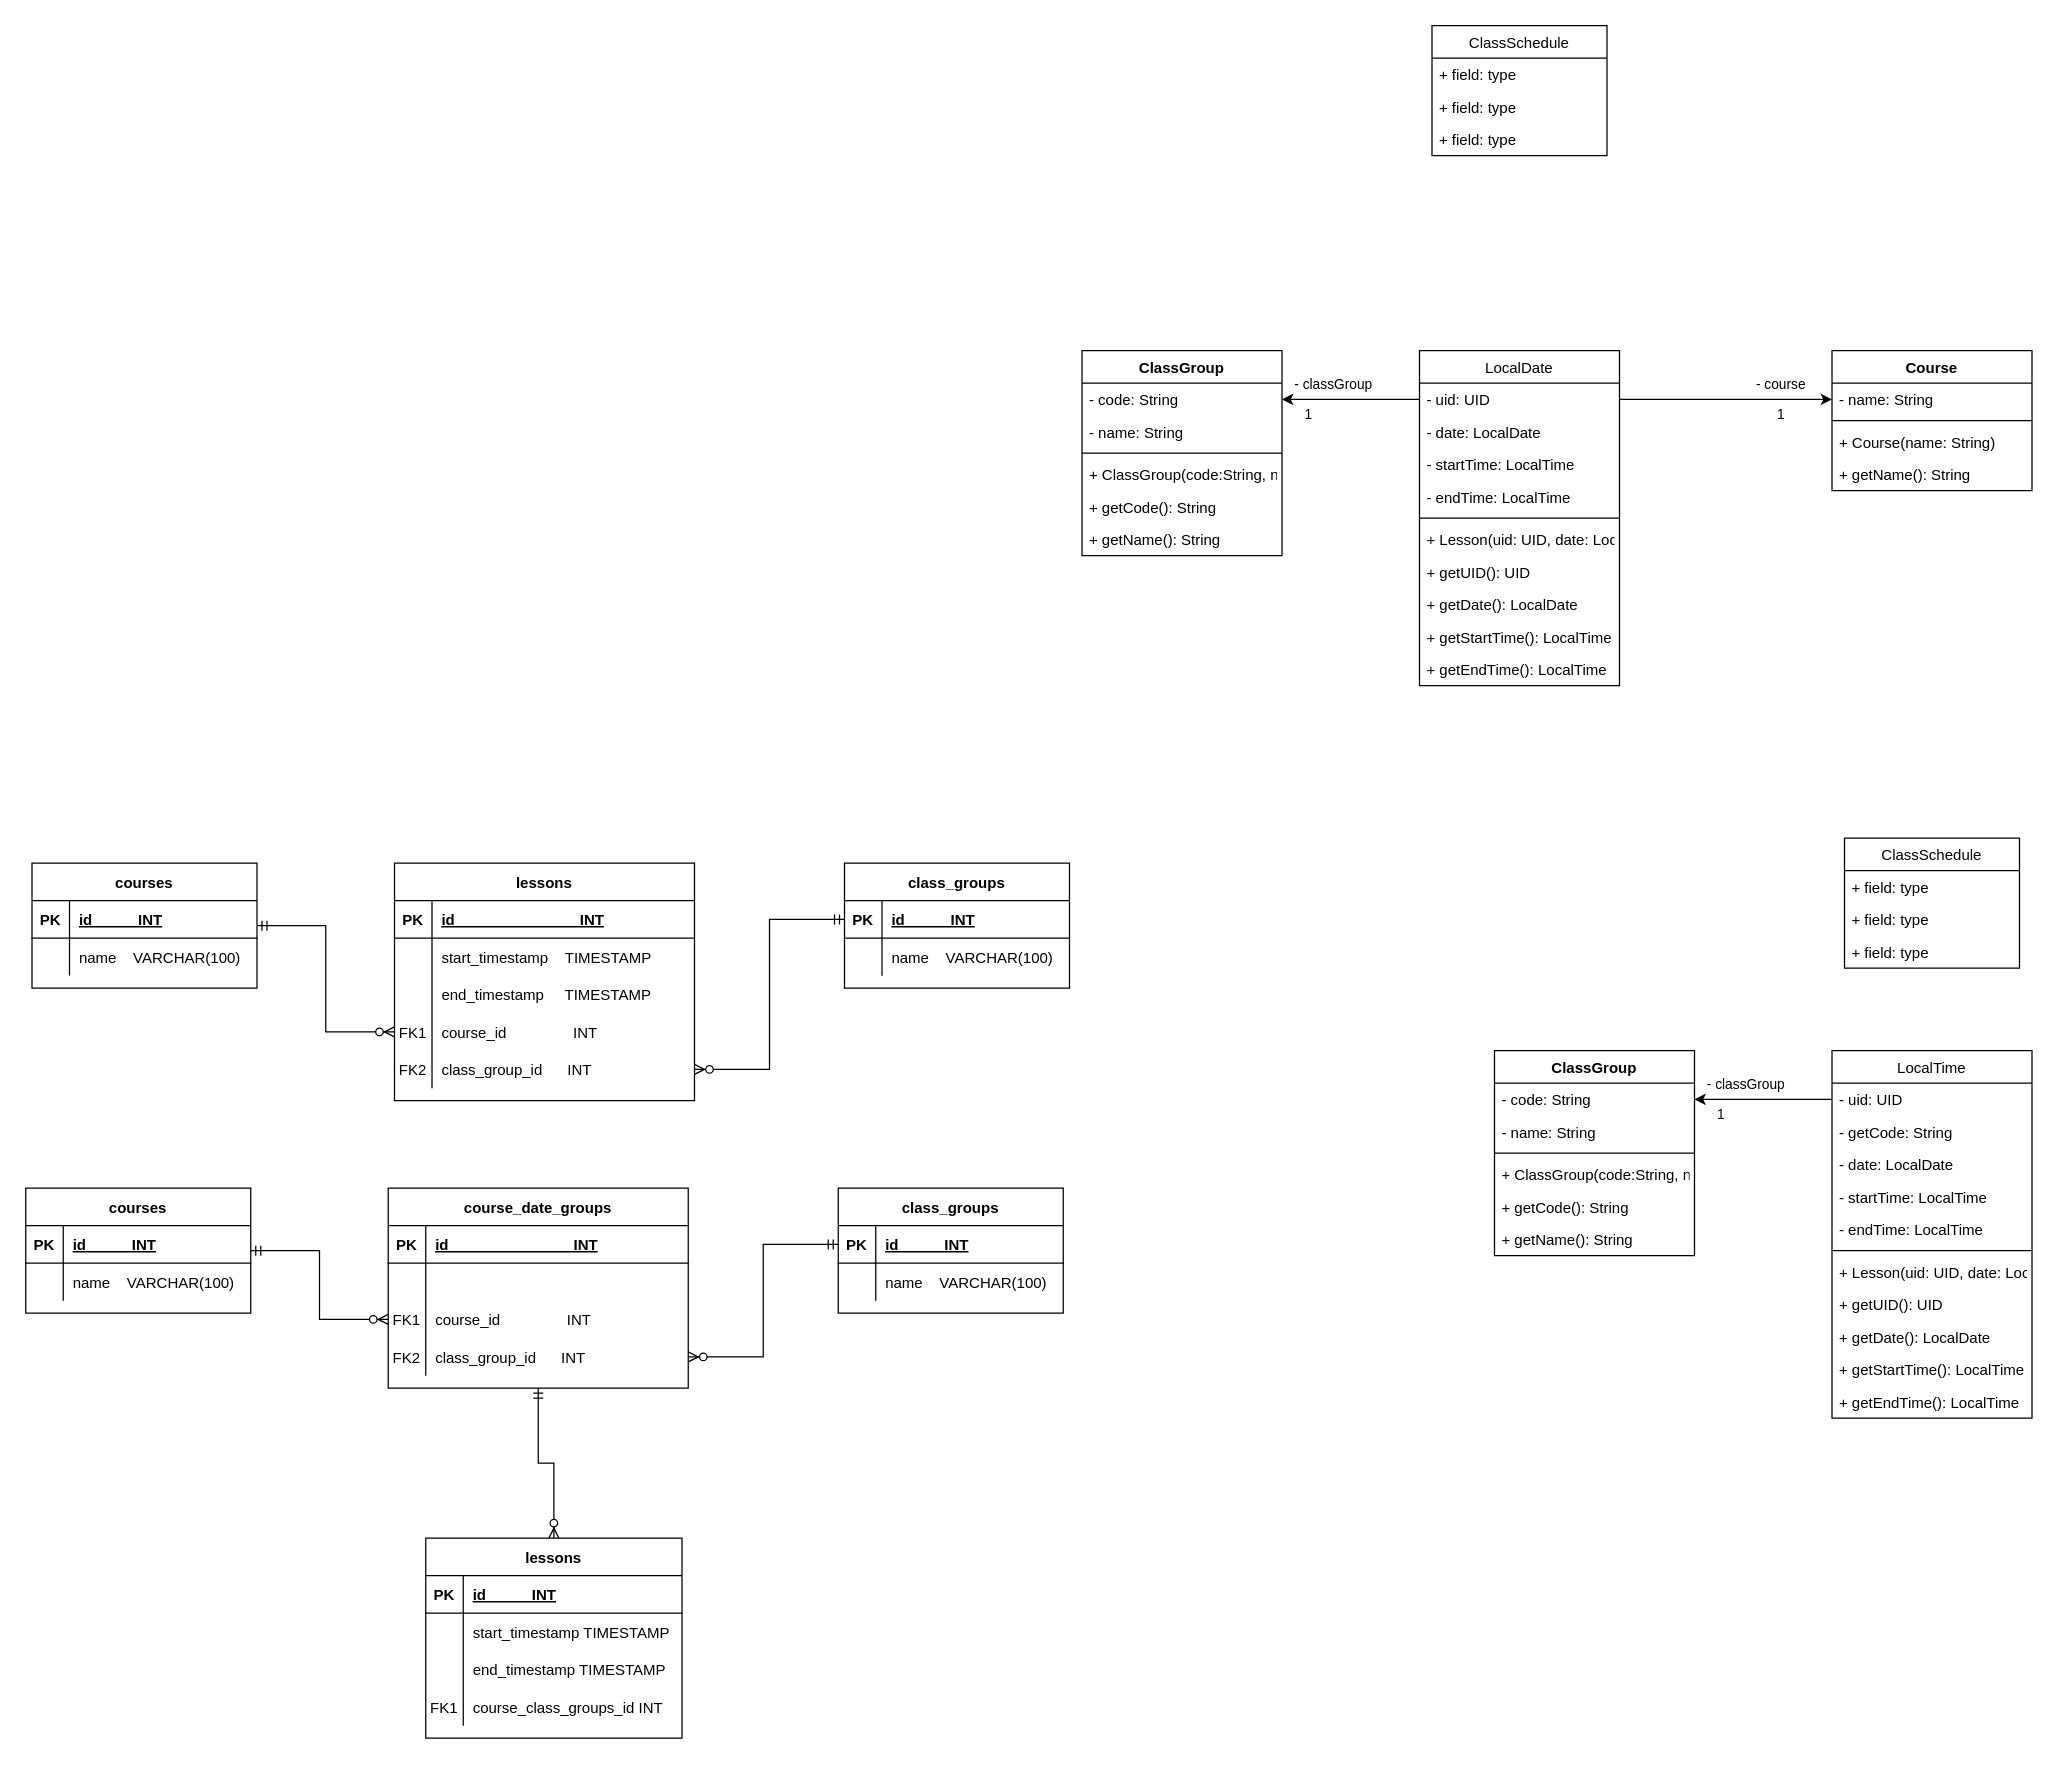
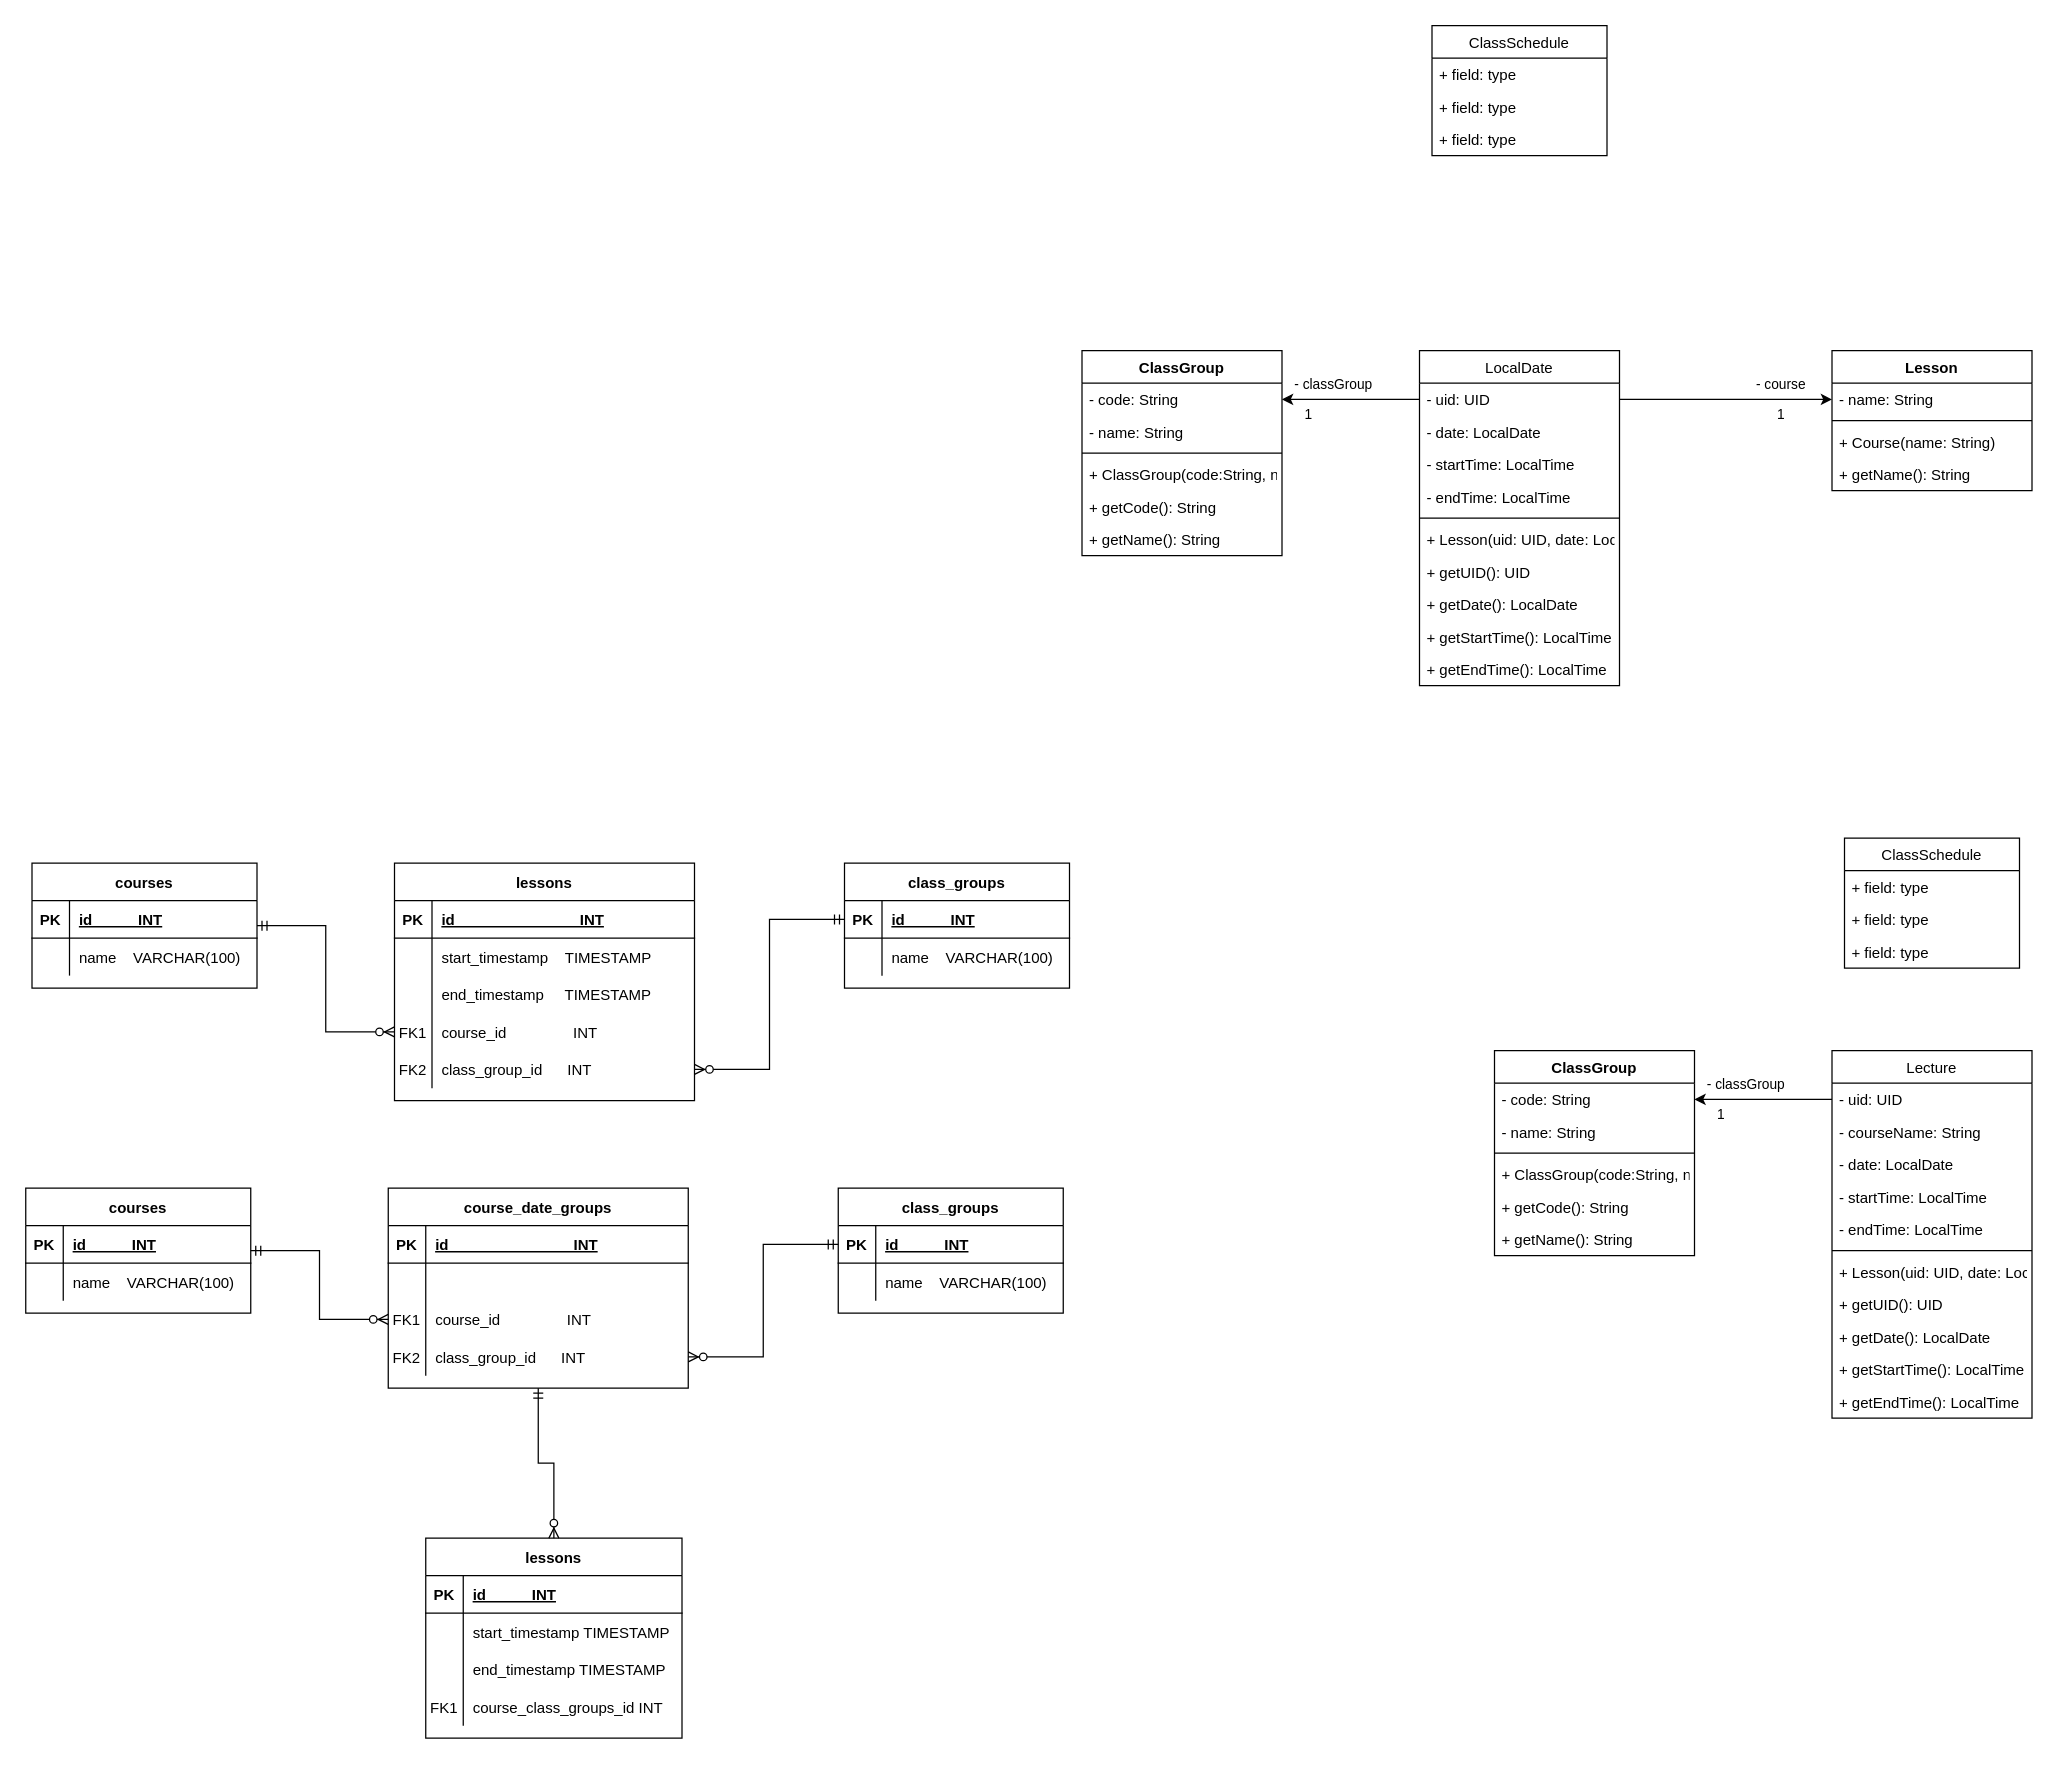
node "Course": label "Course" -> "Lesson"
node "LocalTime": label "LocalTime" -> "Lecture"
node "- getCode: String": label "- getCode: String" -> "- courseName: String"
